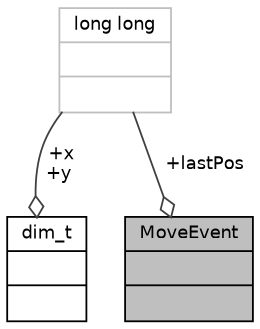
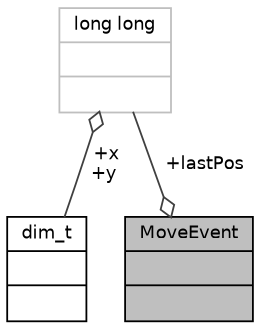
edge "long long" -> "dim_t": reversed
